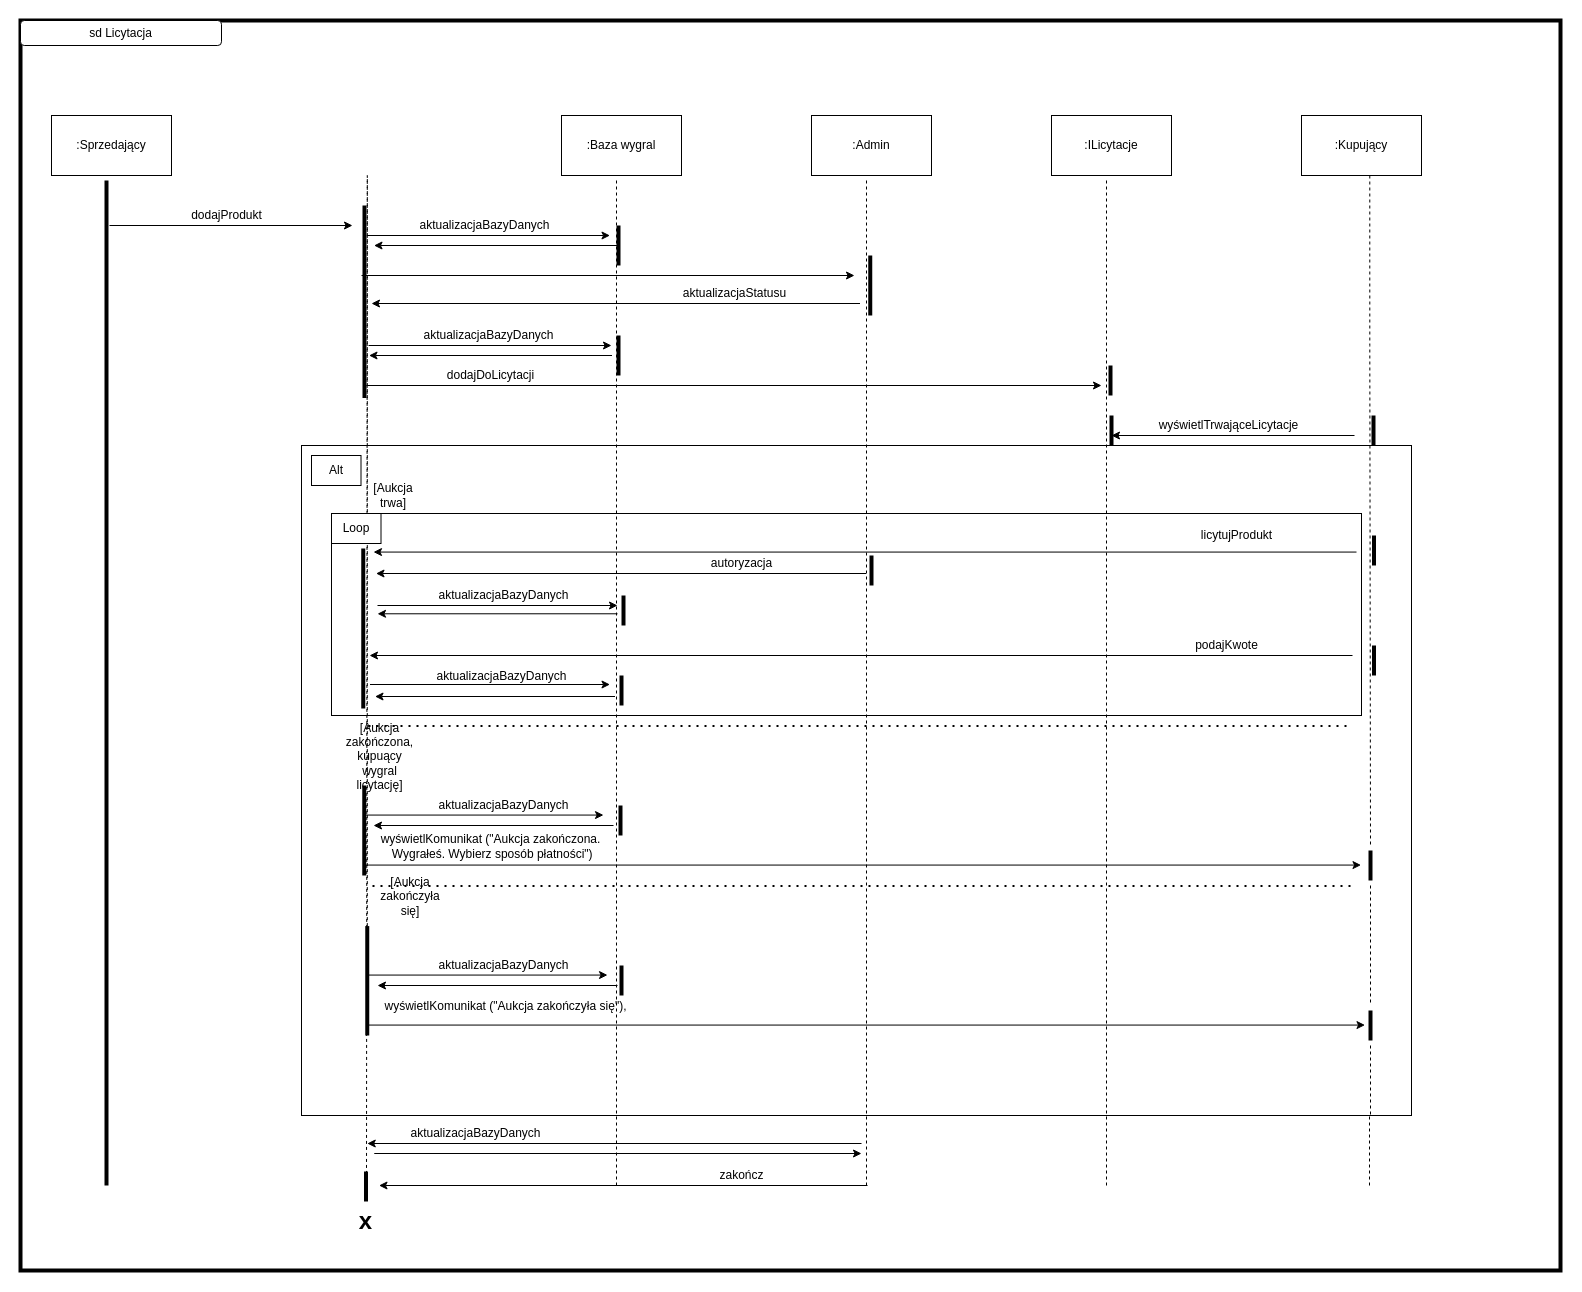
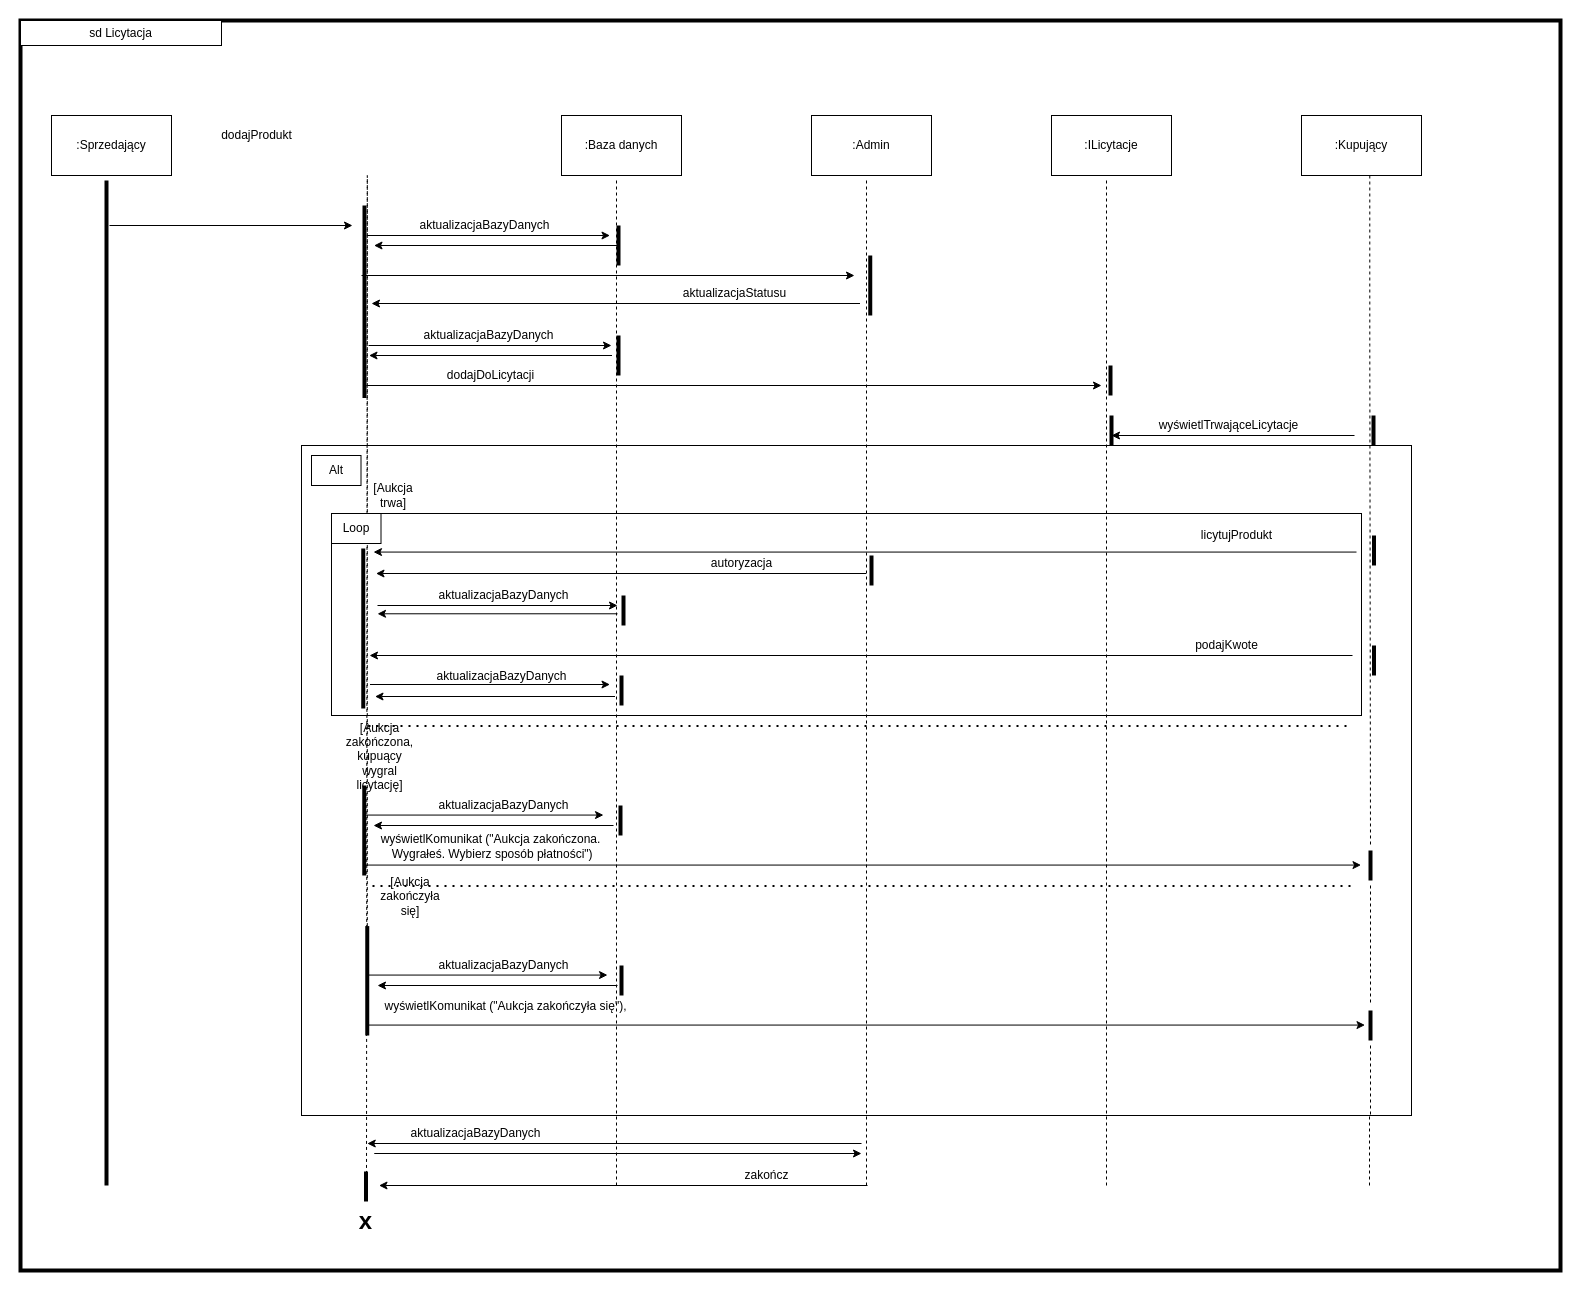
node "sd Licytacja": shape rounded rectangle -> rectangle
node ":Baza wygral": label ":Baza wygral" -> ":Baza danych"
node "dodajProdukt": moved (227, 216) -> (257, 136)
node "zakończ": moved (742, 1176) -> (767, 1176)
